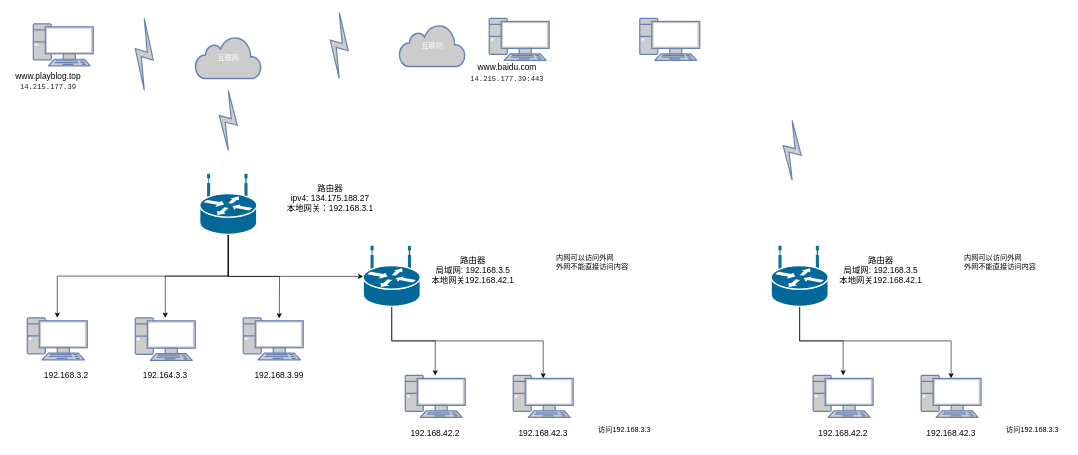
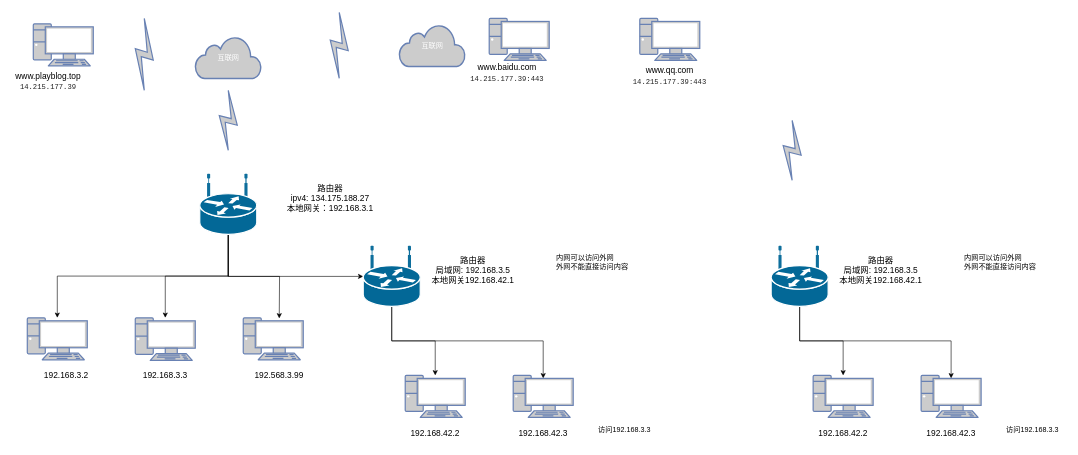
node "www.qq.com 14.215.177.39:443": added
node "192.164.3.3": label "192.164.3.3" -> "192.168.3.3"
node "192.168.3.99": label "192.168.3.99" -> "192.568.3.99"
